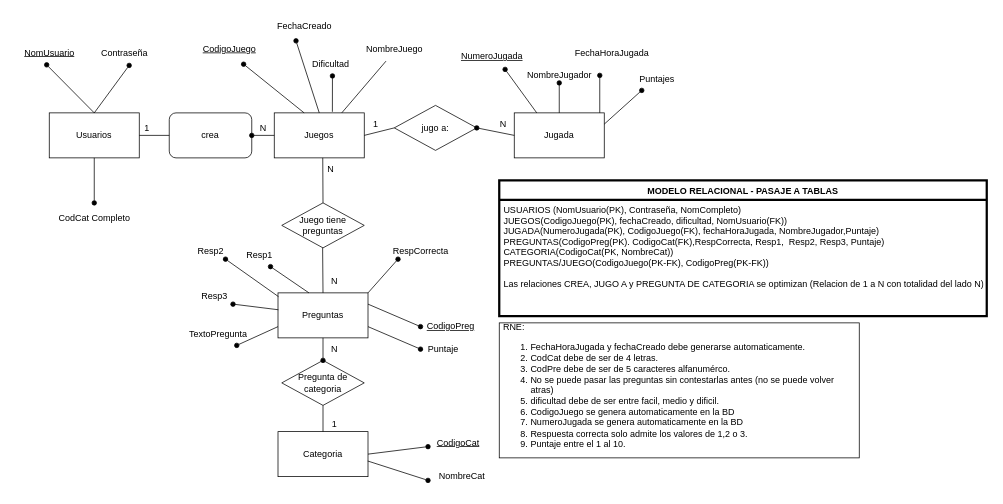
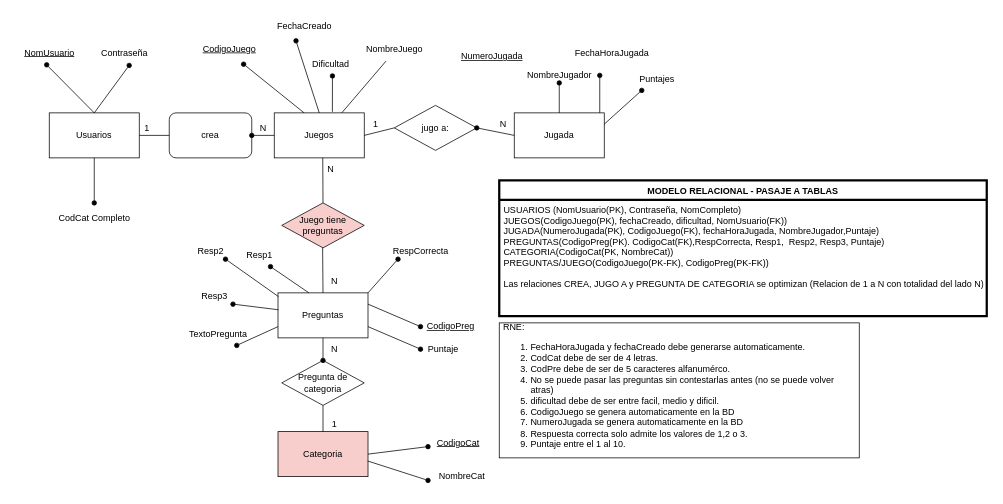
edge "Jugada" -> "NumeroJugada": removed
node "Juego tiene preguntas": fillcolor #ffffff -> #f8cecc
node "Categoria": fillcolor #ffffff -> #f8cecc
